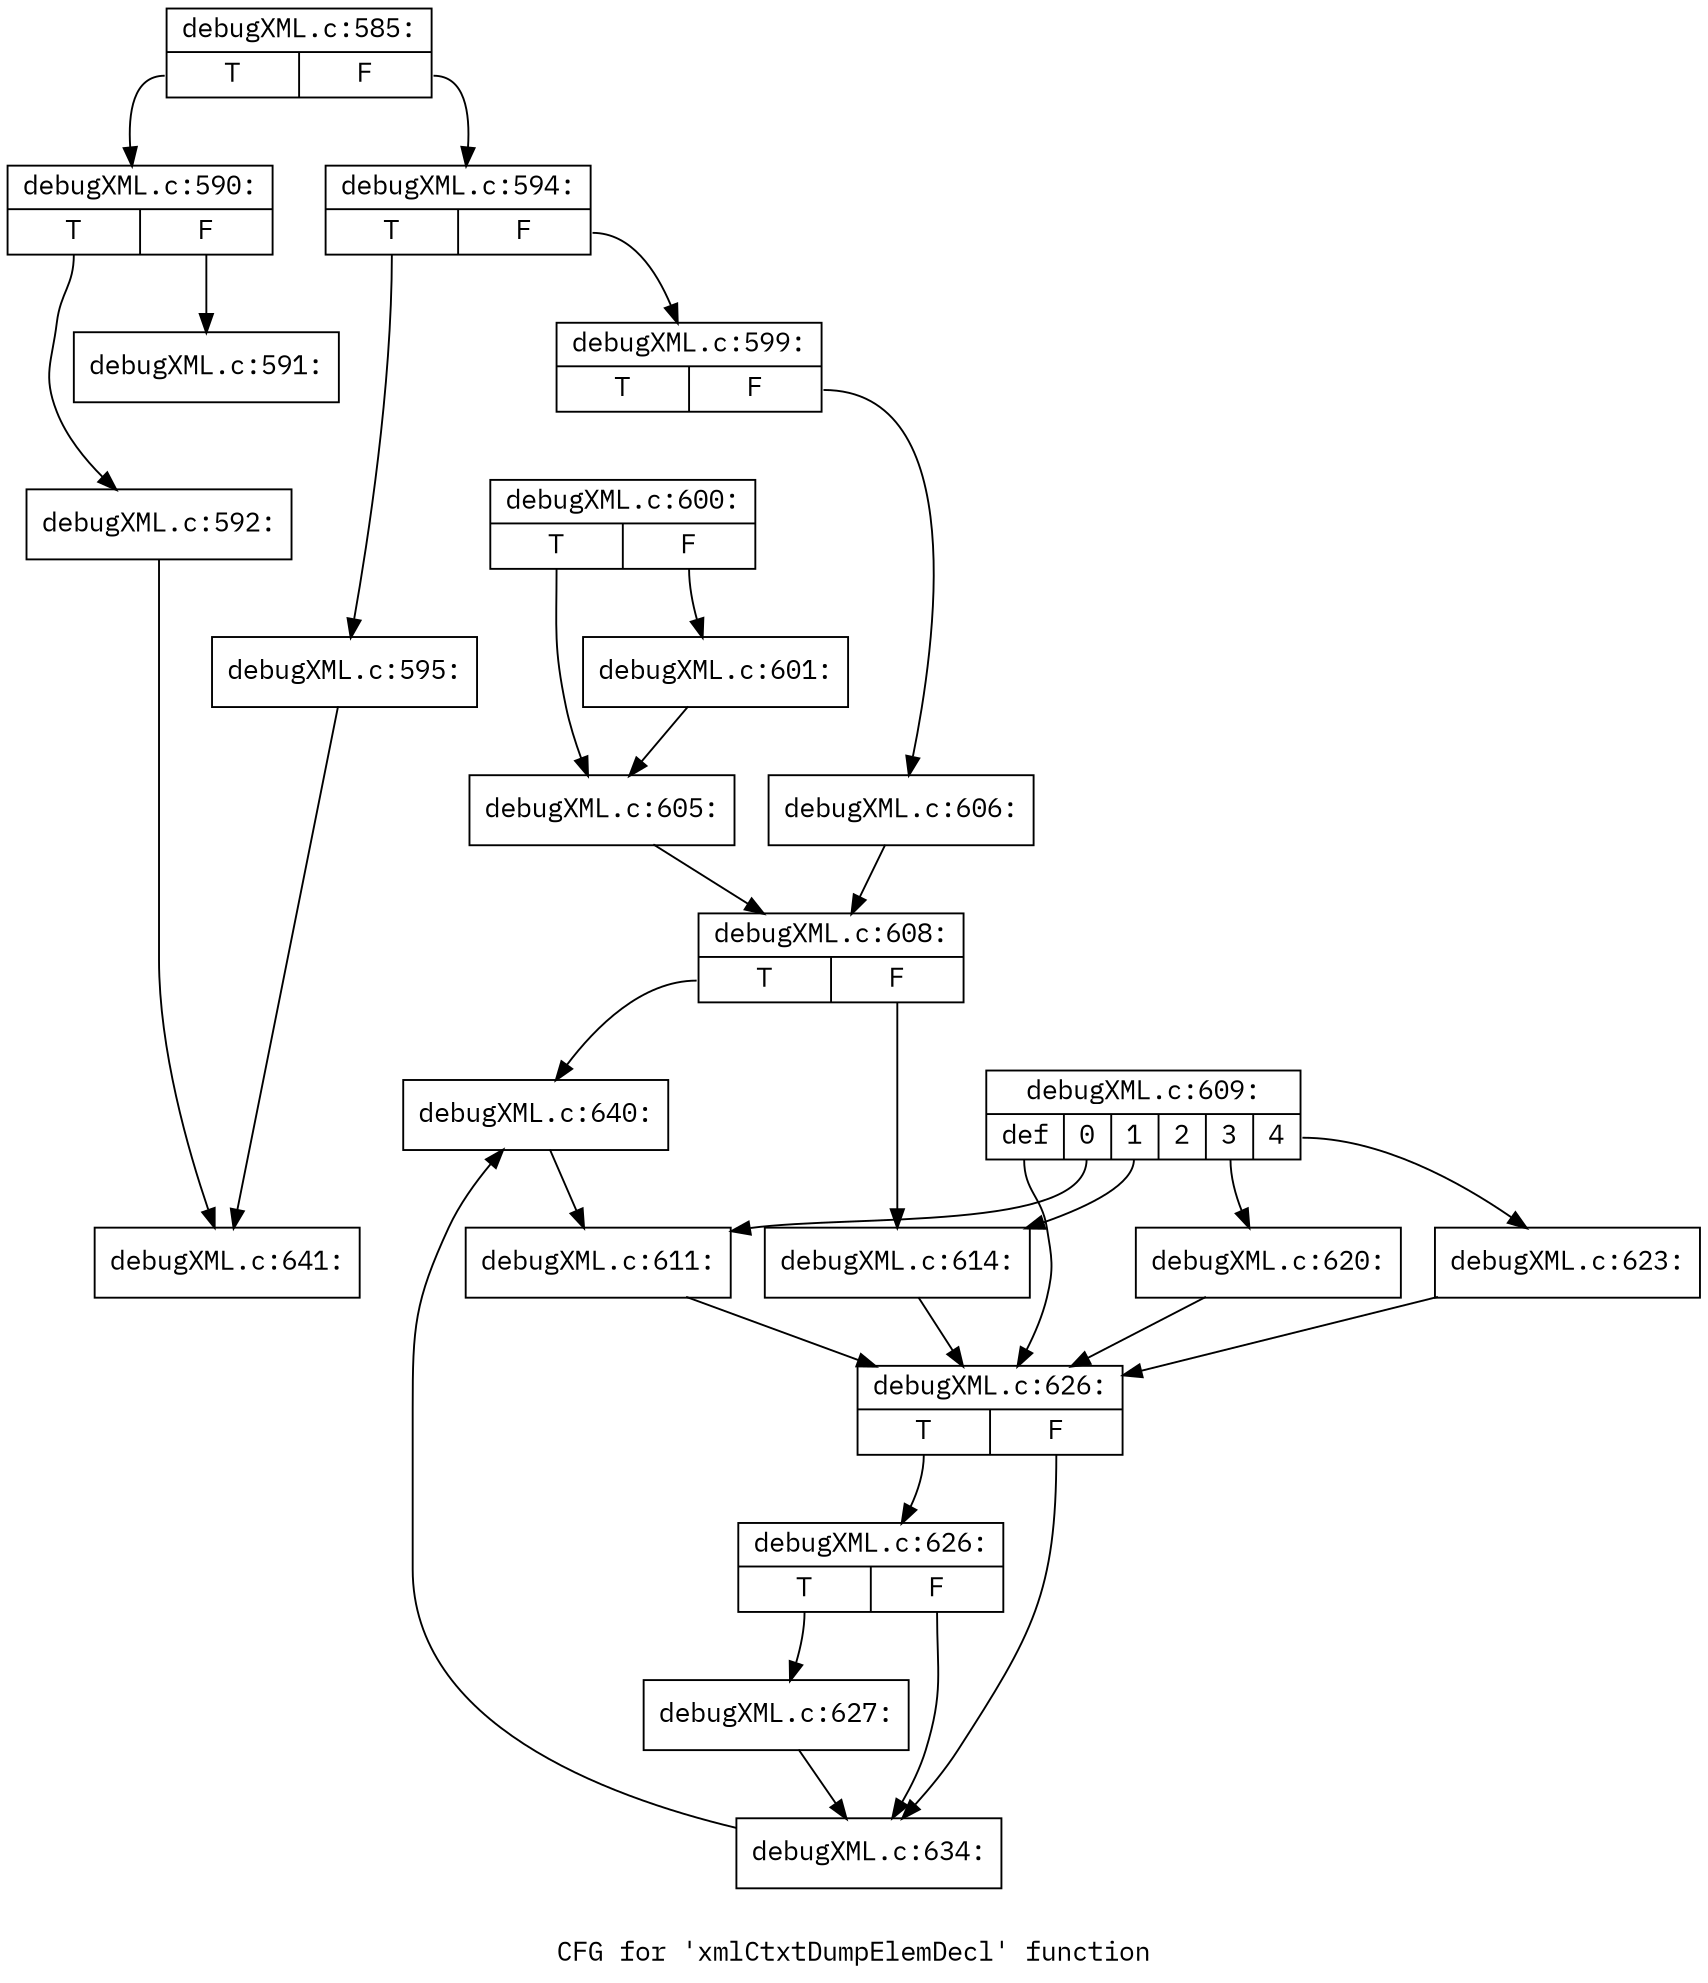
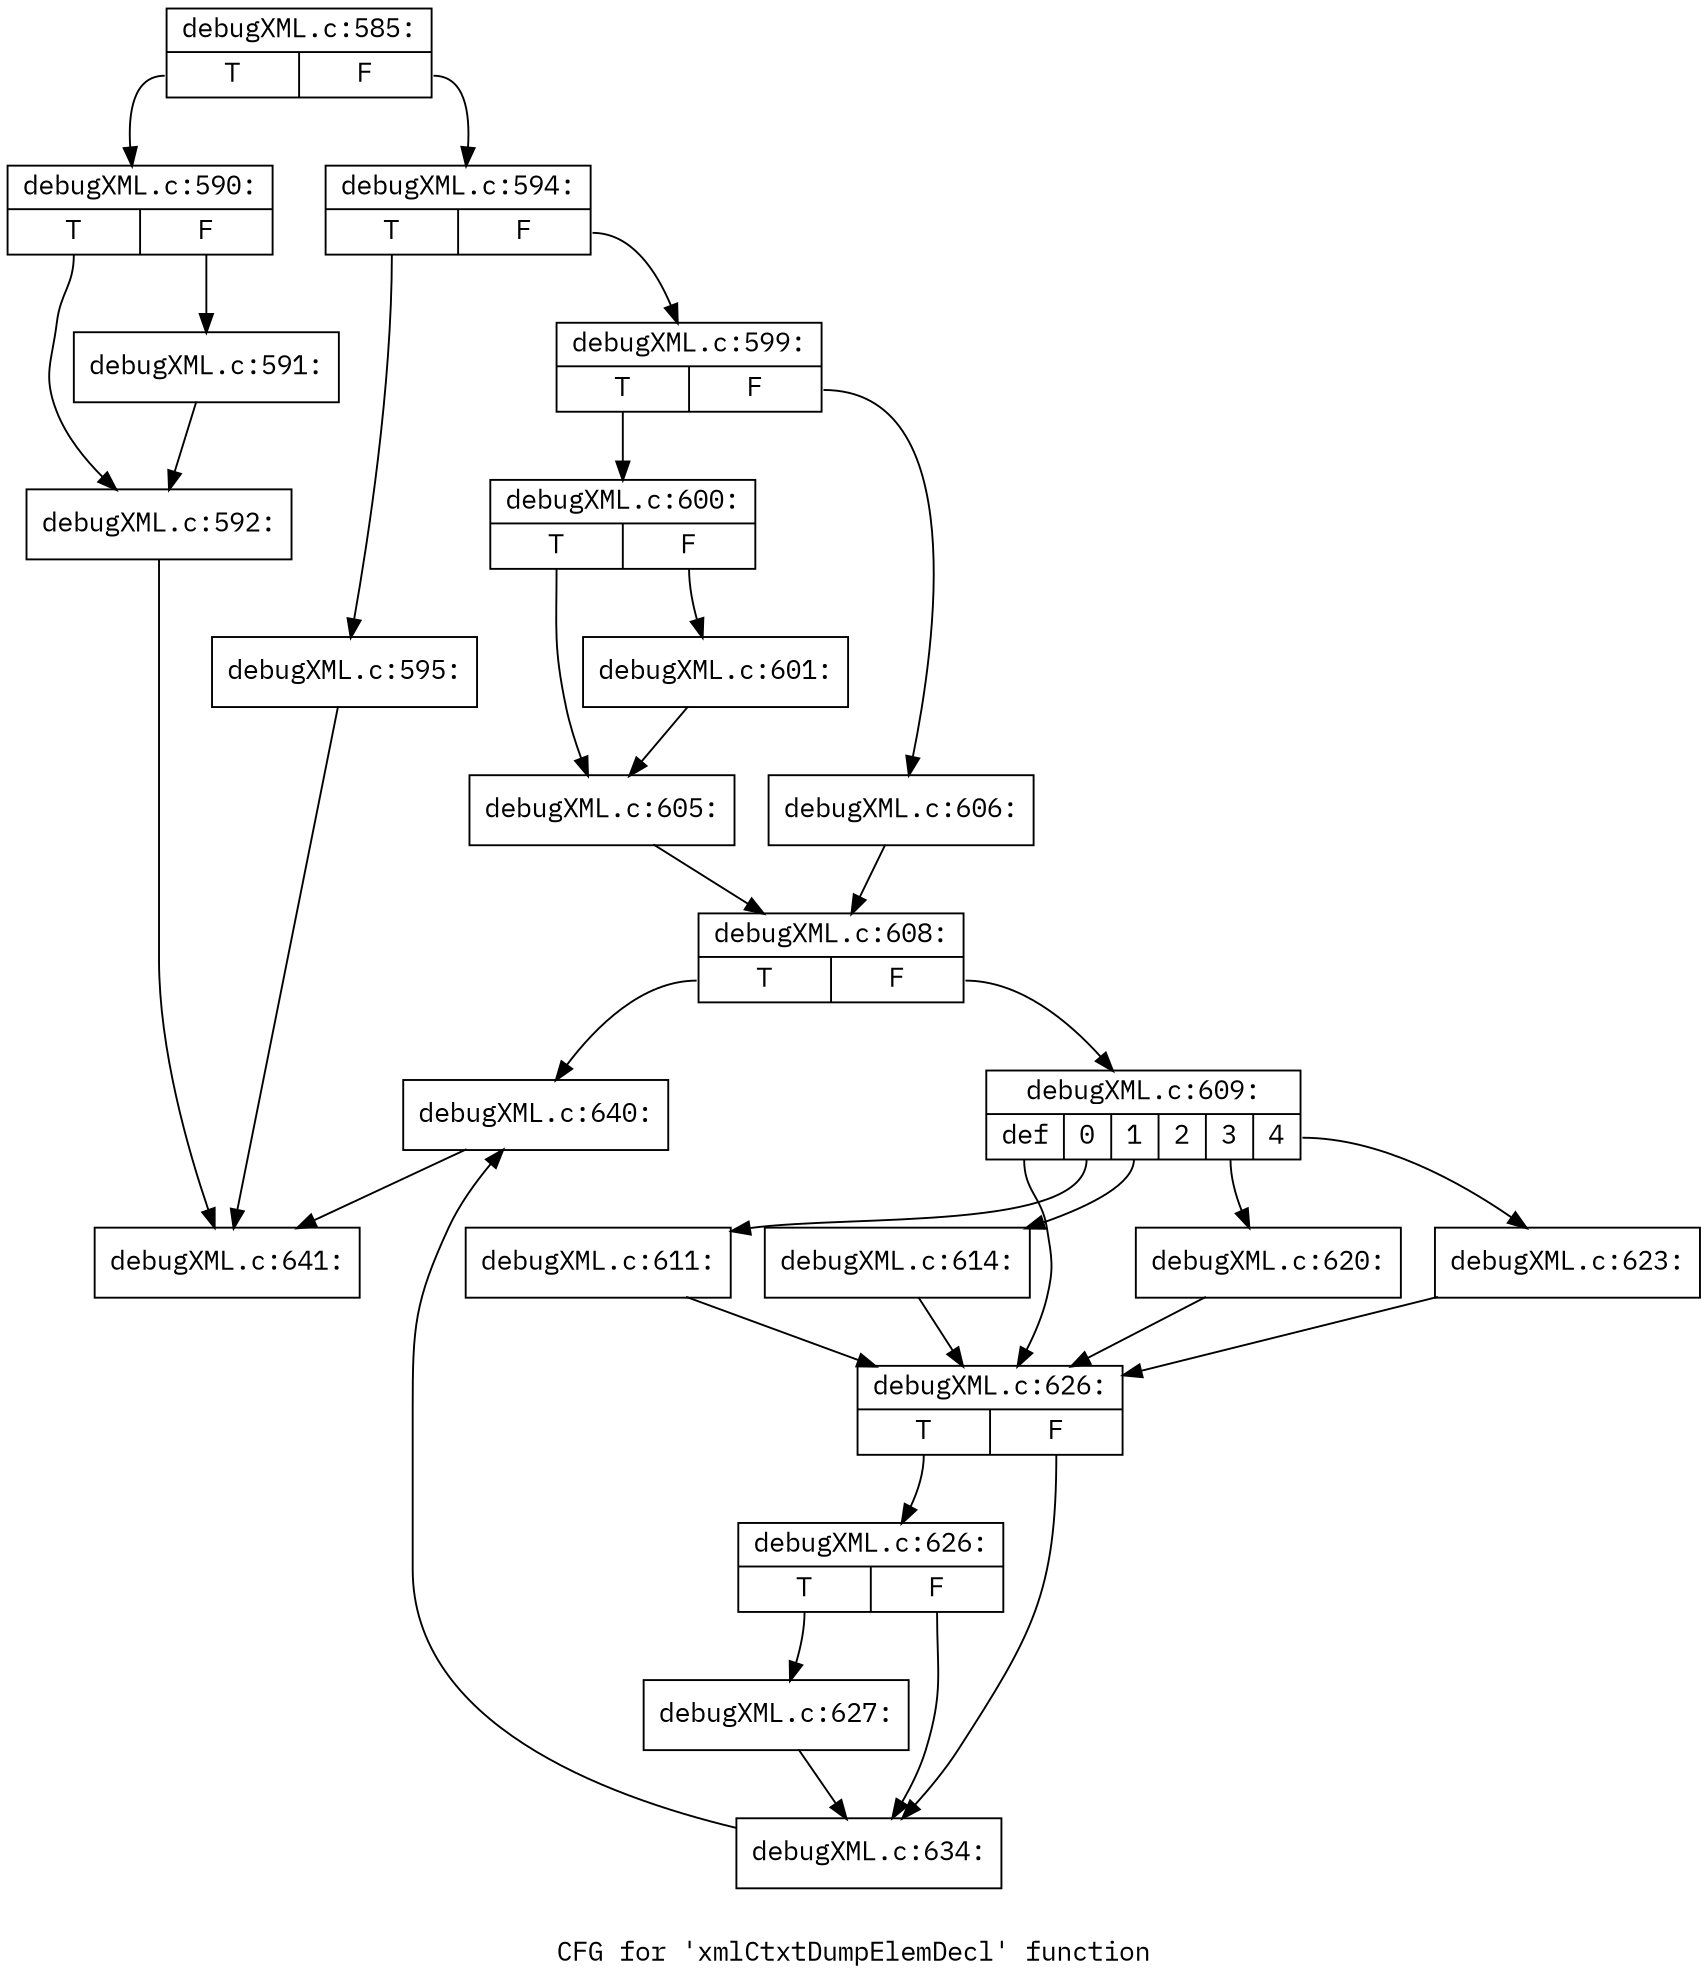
edge "debugXML.c:599:" -> "debugXML.c:600:": added
edge "debugXML.c:591:" -> "debugXML.c:592:": added
edge "debugXML.c:608:" -> "debugXML.c:614:": now "debugXML.c:608:" -> "debugXML.c:609:"
edge "debugXML.c:640:" -> "debugXML.c:611:": now "debugXML.c:640:" -> "debugXML.c:641:"
